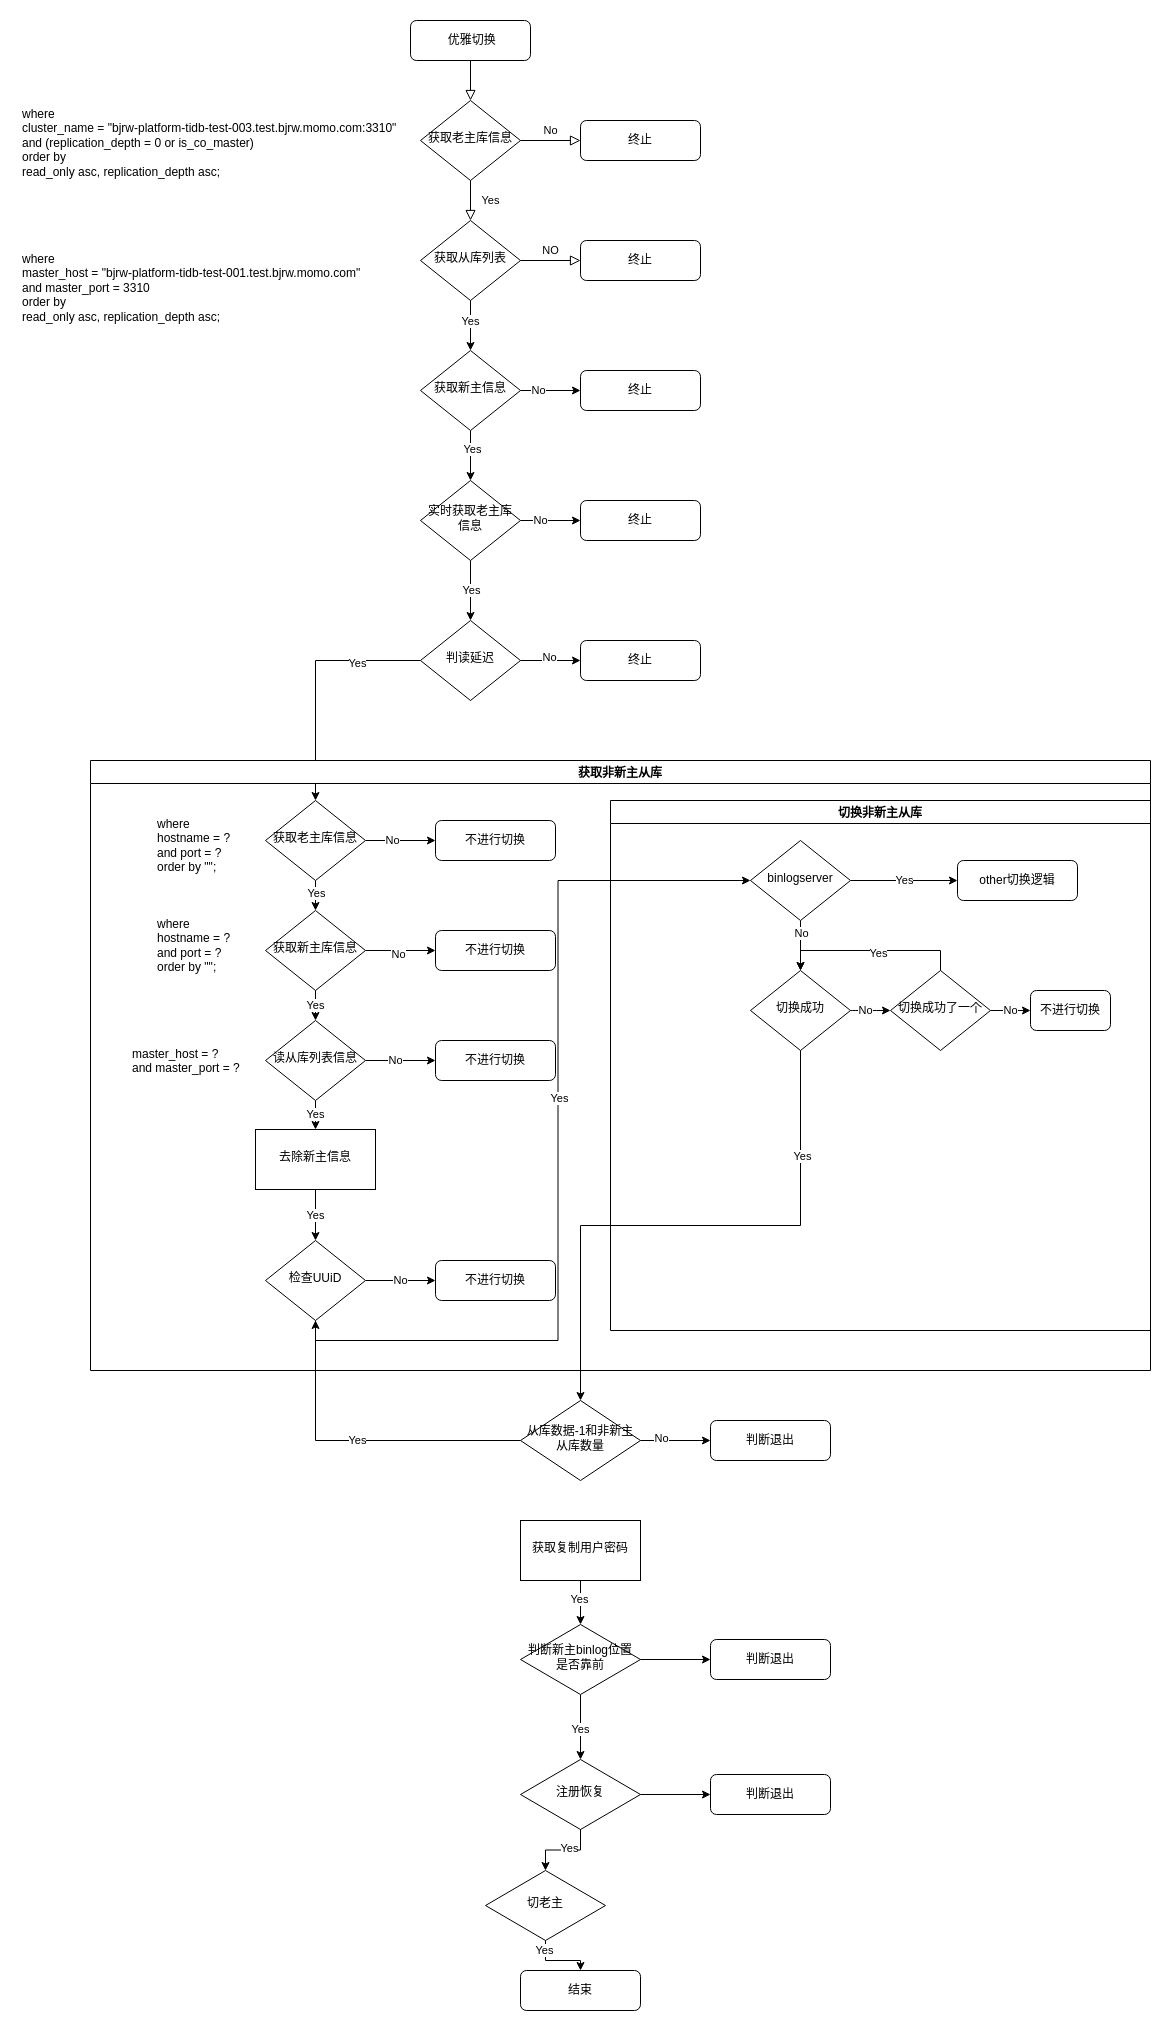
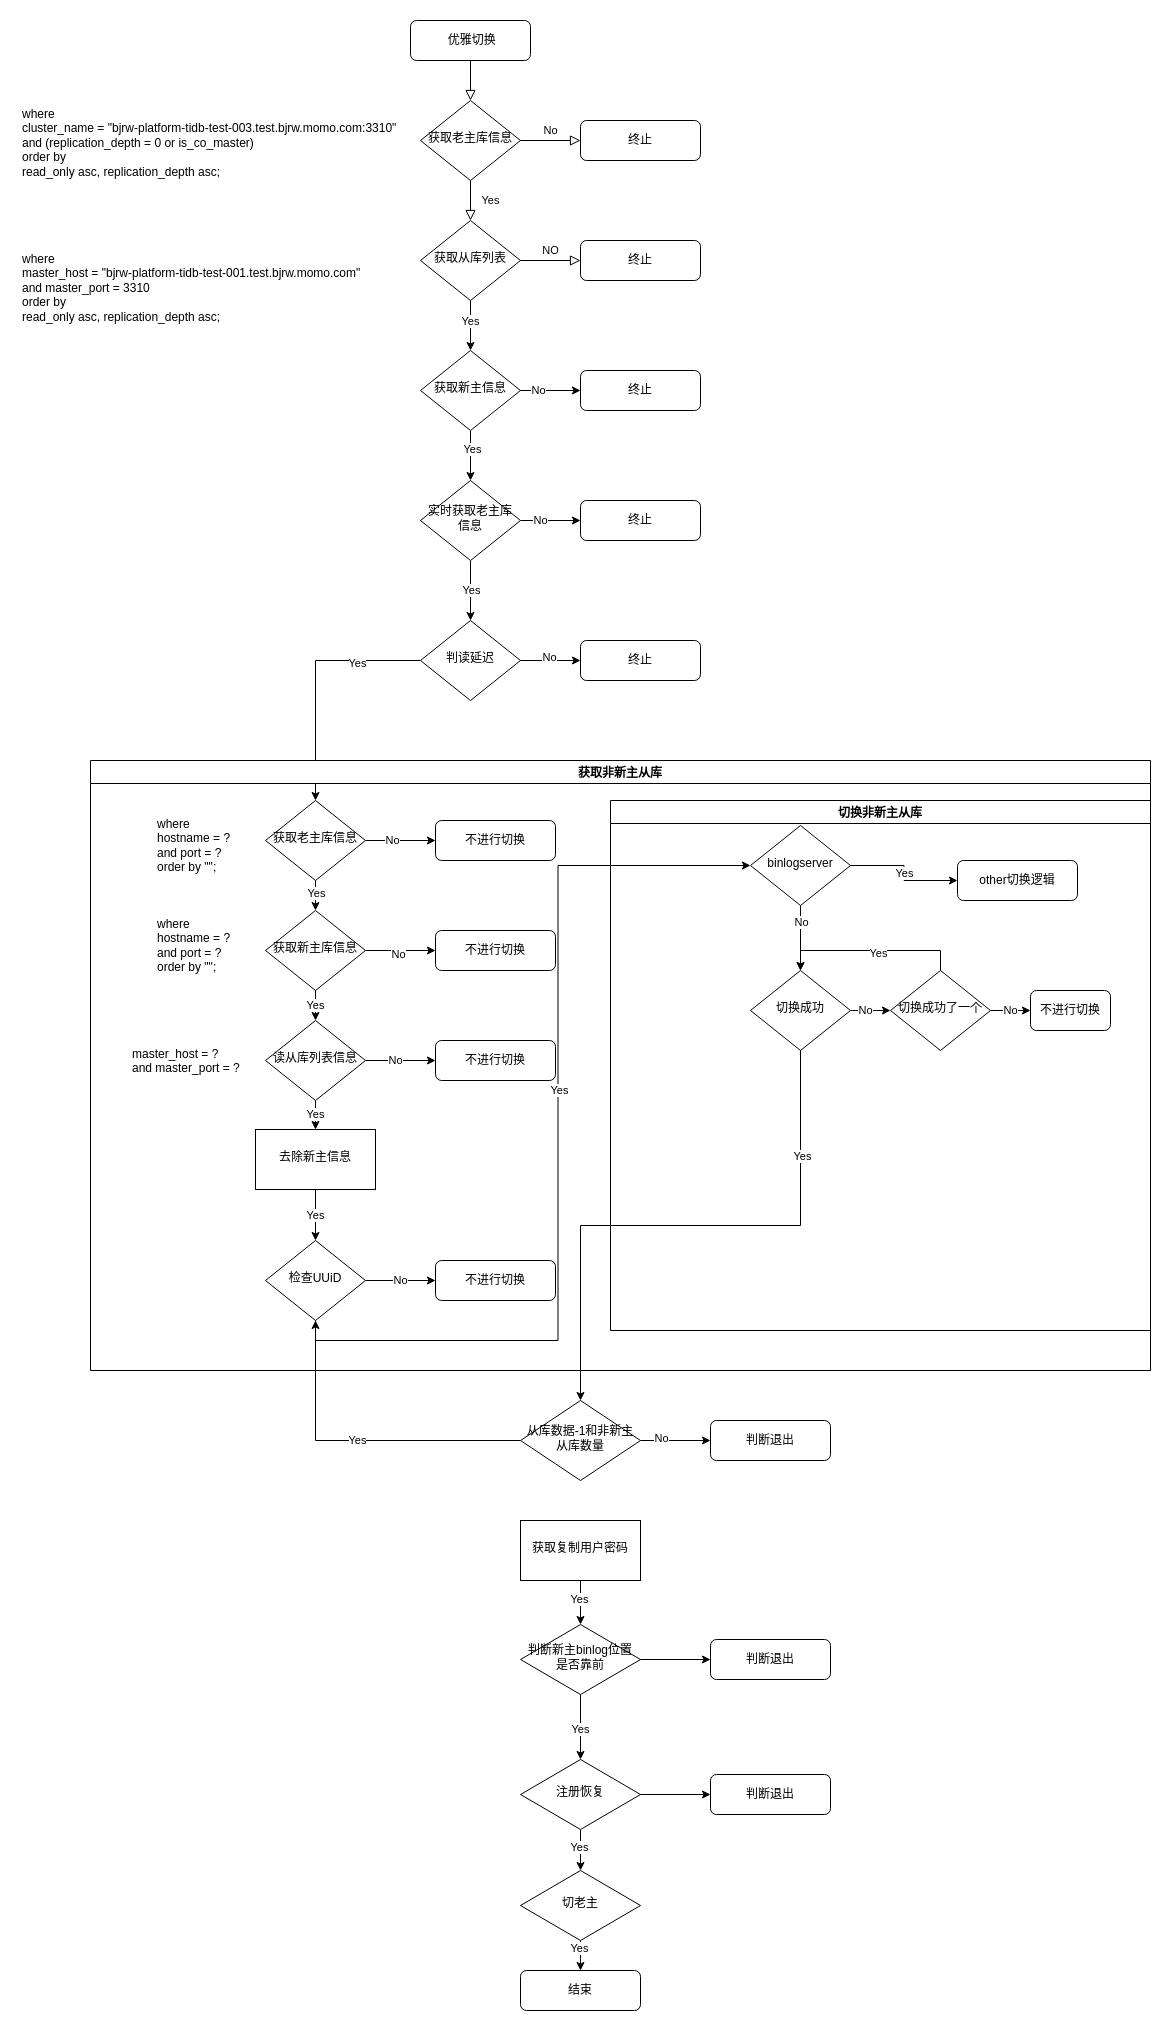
node "binlogserver": moved (801, 881) -> (801, 866)
node "切老主": moved (546, 1906) -> (581, 1906)
